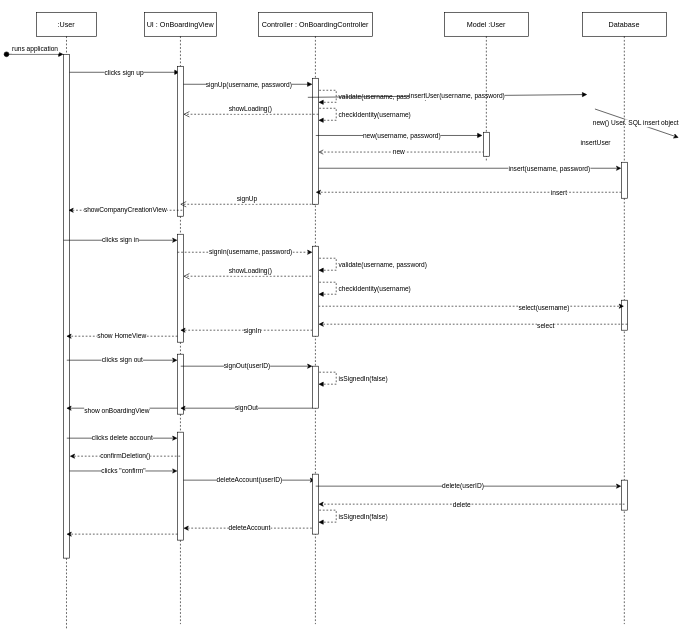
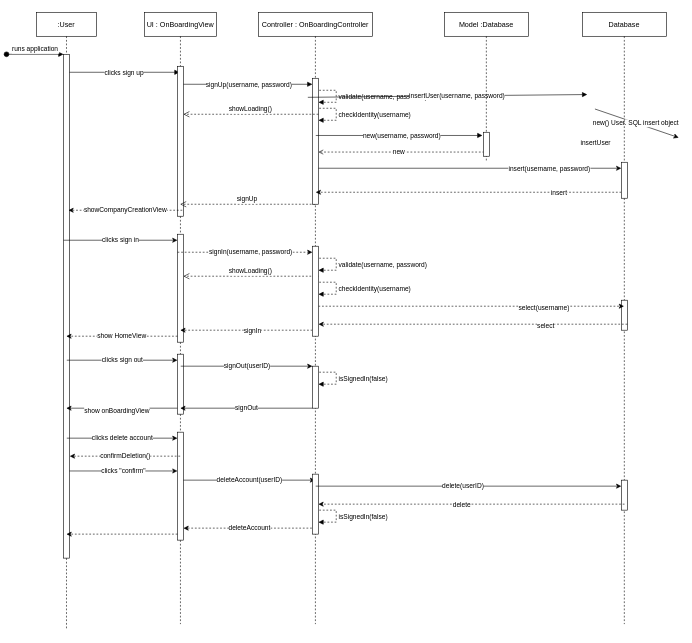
node "Model :User": label "Model :User" -> "Model :Database"
